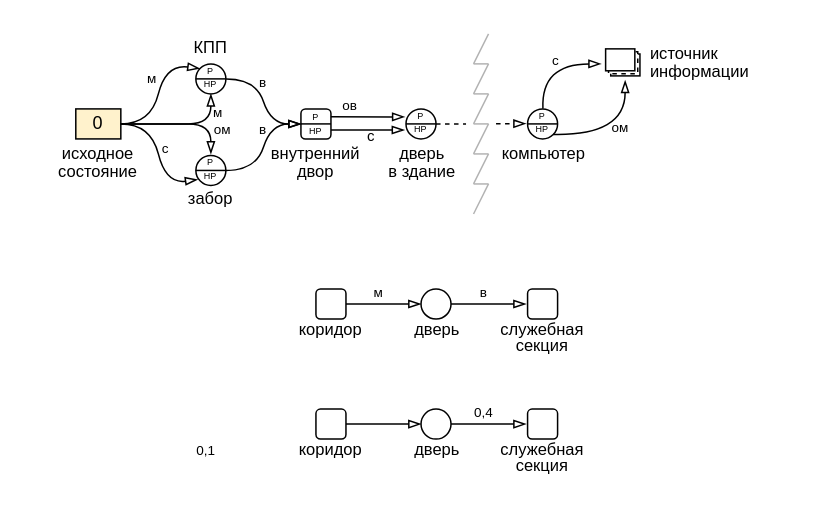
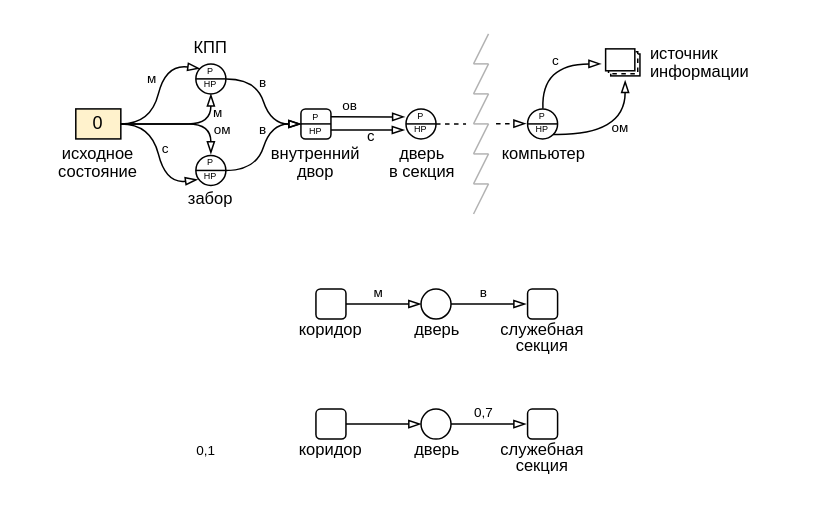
node "в здание": label "в здание" -> "в секция"
node "0,4": label "0,4" -> "0,7"
